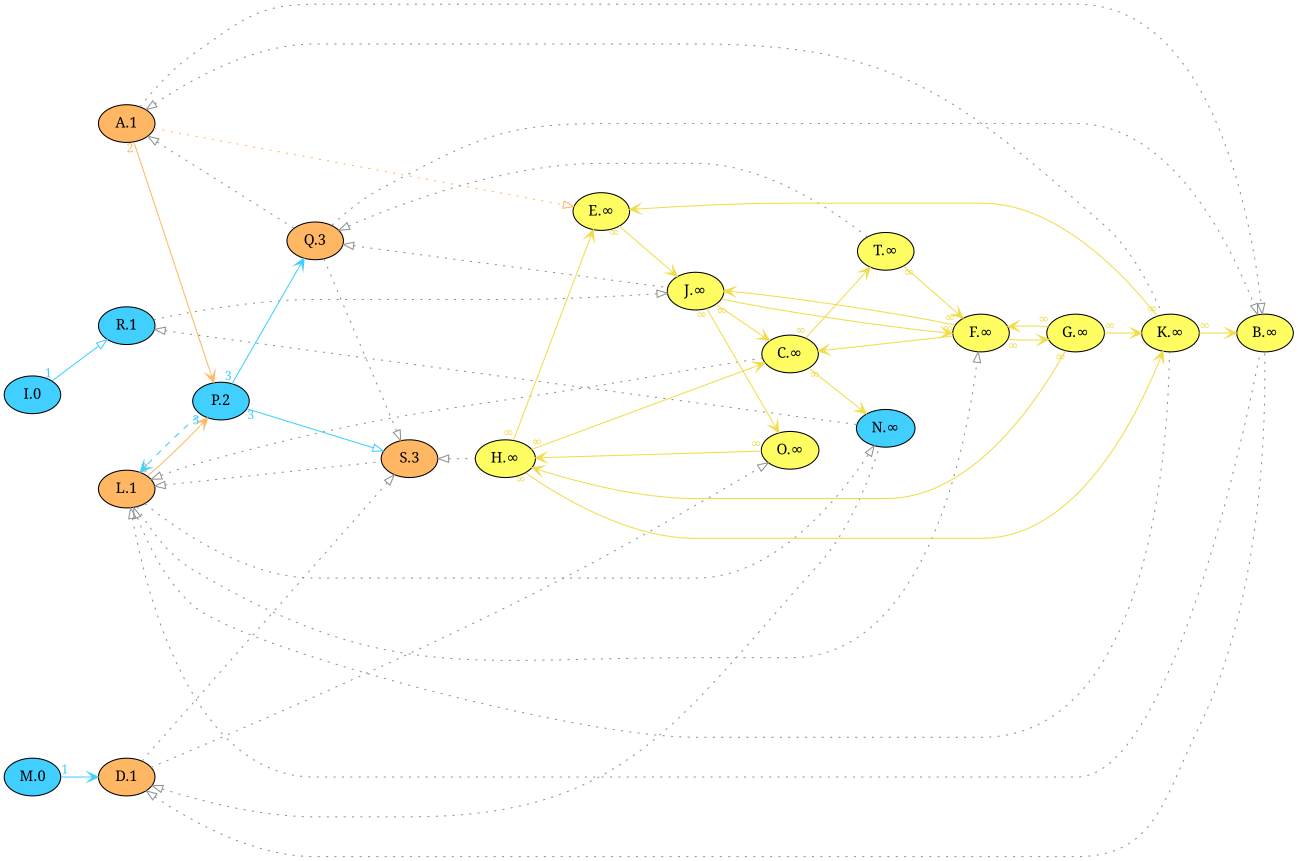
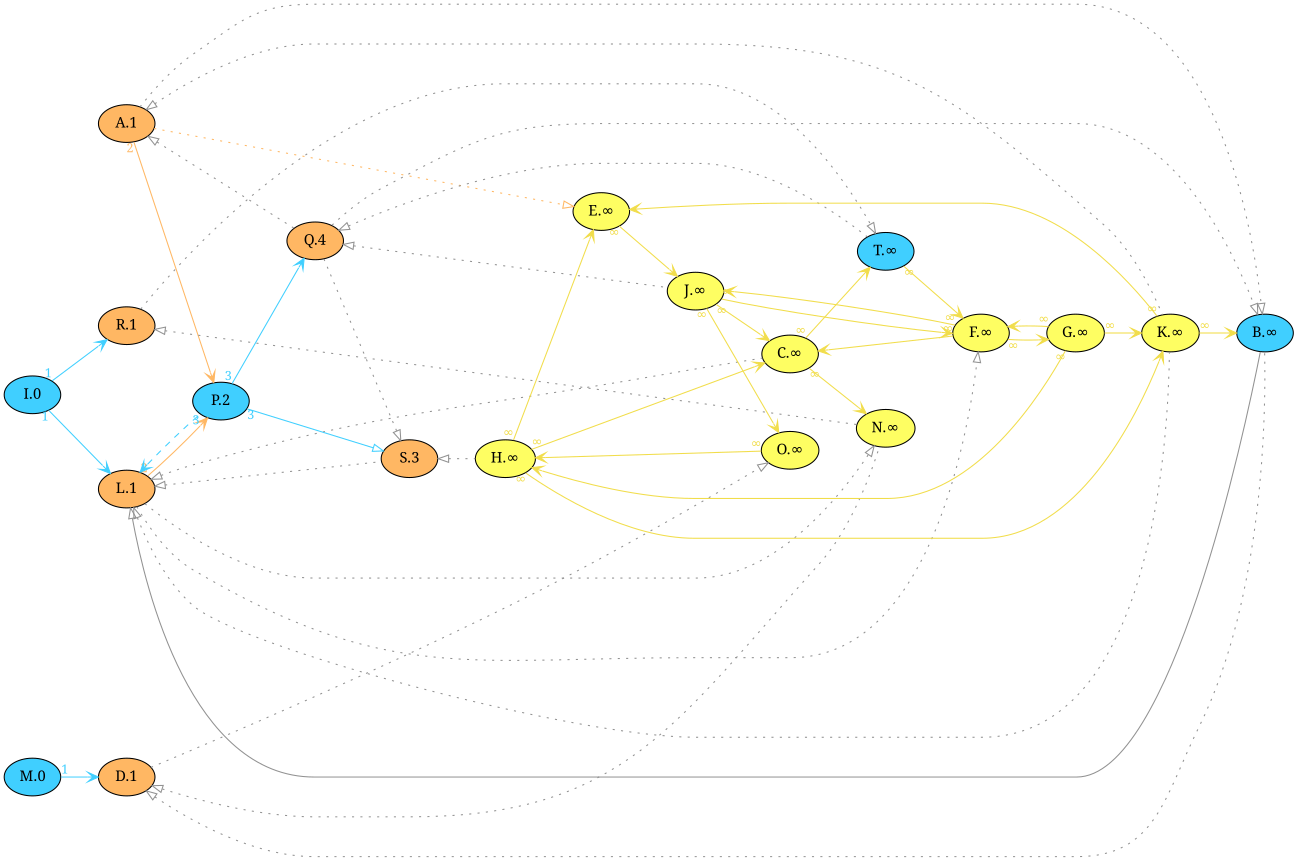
node "Q.3": label "Q.3" -> "Q.4"
node "T.∞": fillcolor #fefe62 -> #40cfff
edge "R.1" -> "J.∞": now "R.1" -> "T.∞"
node "R.1": fillcolor #40cfff -> #ffb763
node "B.∞": fillcolor #fefe62 -> #40cfff
edge "I.0" -> "R.1": arrowhead onormal -> vee
node "N.∞": fillcolor #40cfff -> #fefe62
edge "I.0" -> "L.1": added
edge "D.1" -> "S.3": removed
edge "B.∞" -> "L.1": style dotted -> solid
